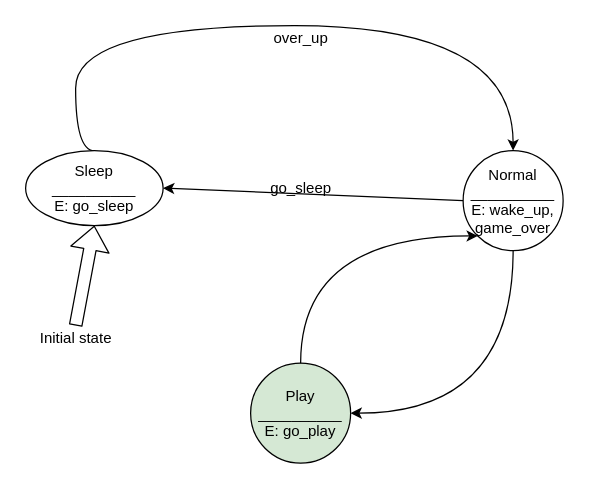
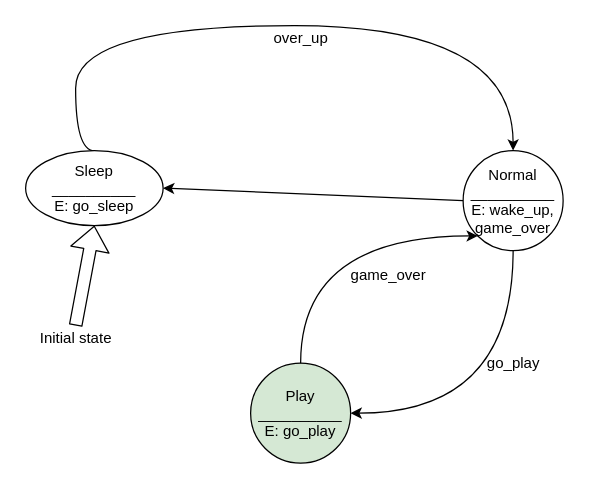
node "go_sleep": removed
node "game_over": added
node "go_play": added
